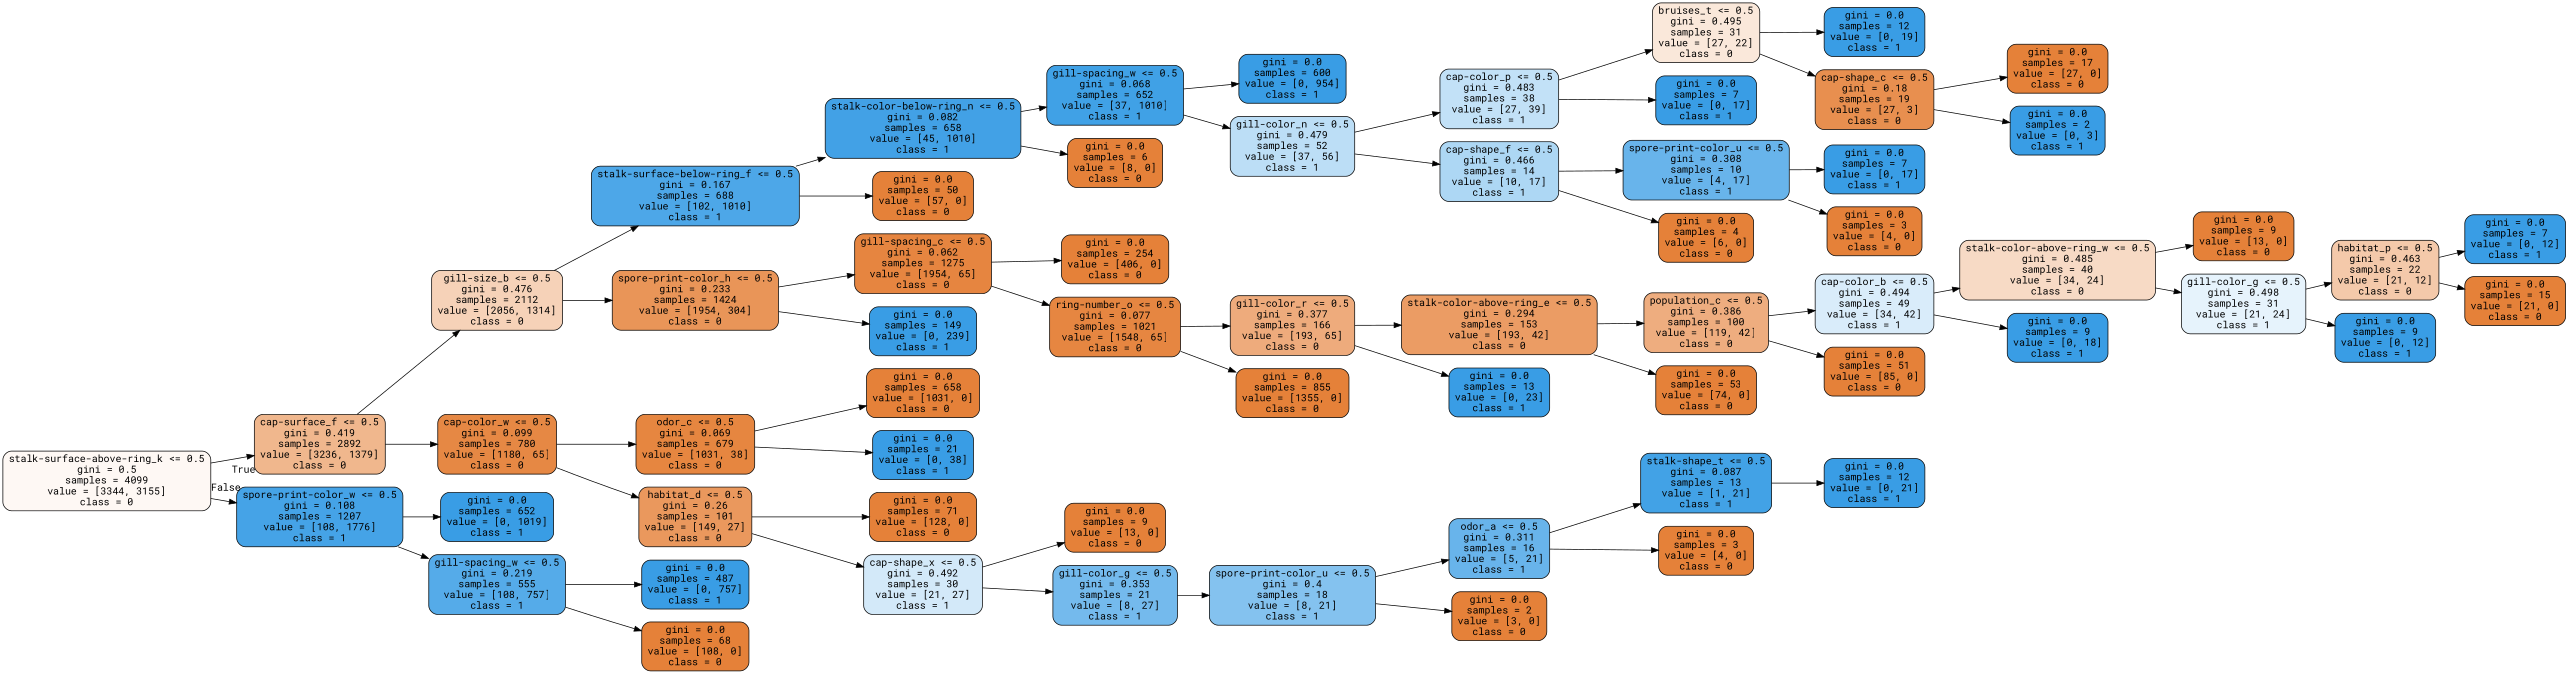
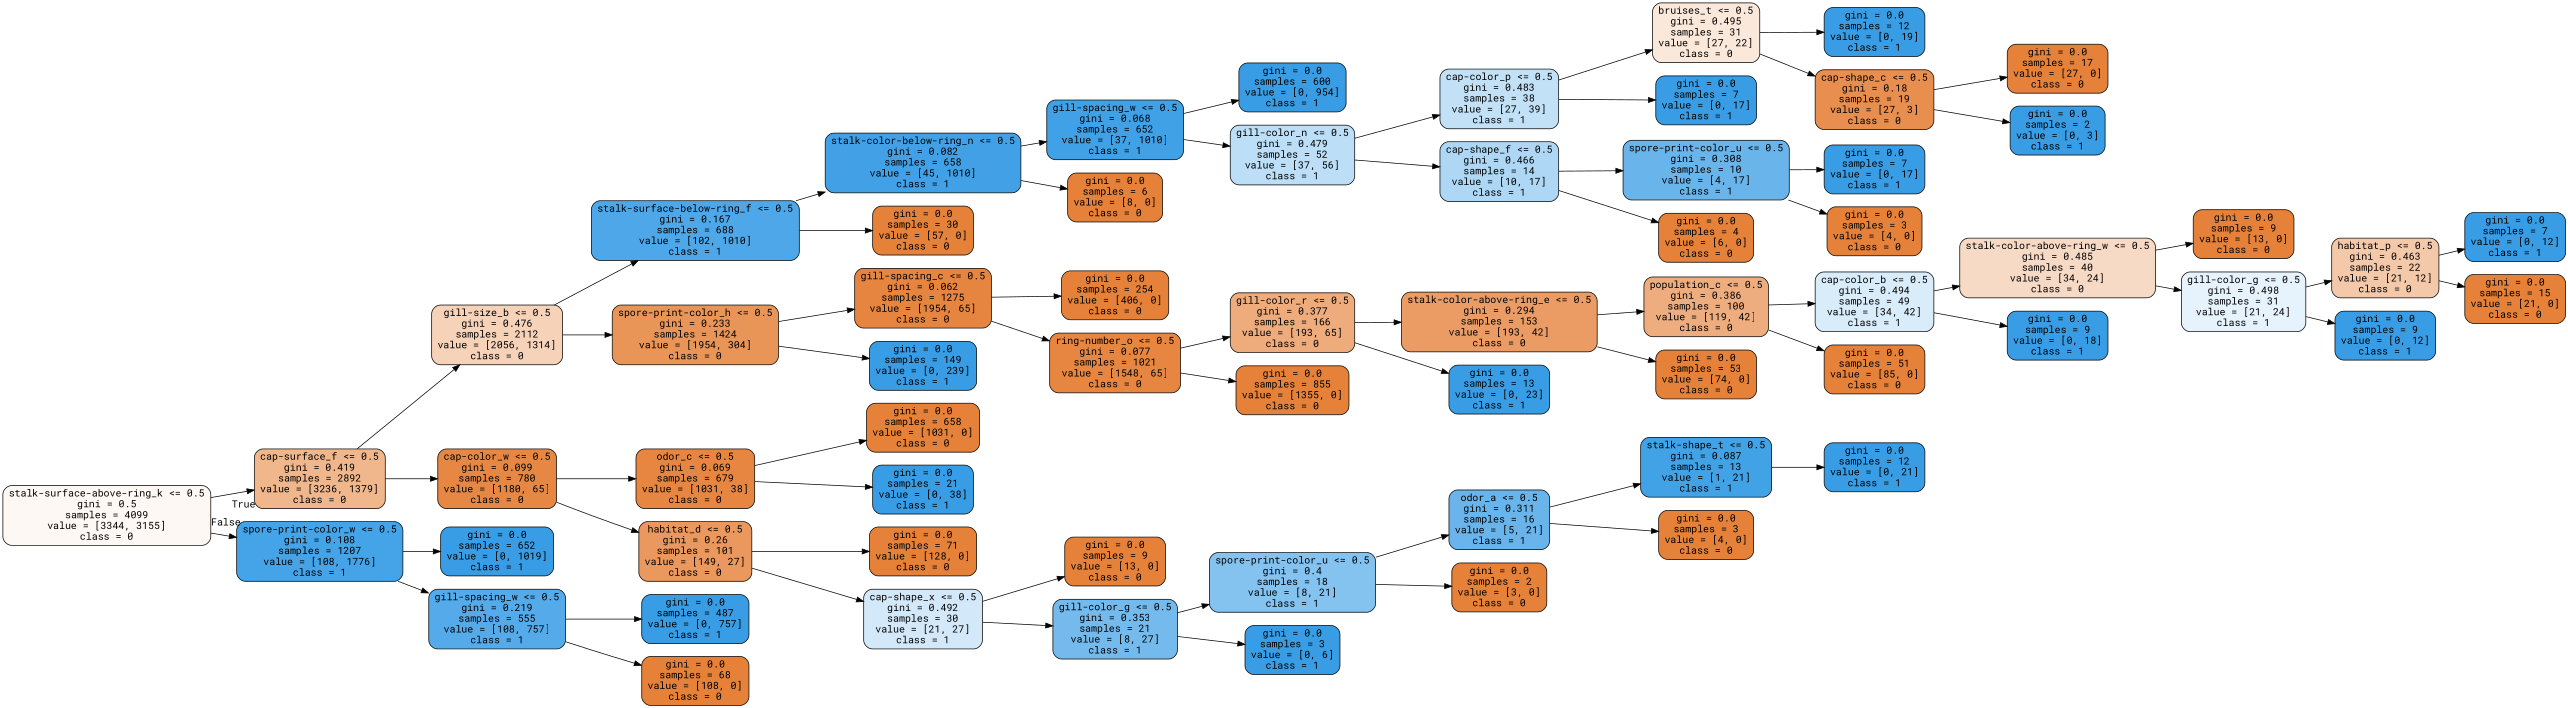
node "gini = 0.0 samples = 50 value = [57, 0] class = 0": label "gini = 0.0 samples = 50 value = [57, 0] class = 0" -> "gini = 0.0 samples = 30 value = [57, 0] class = 0"
node "gini = 0.0 samples = 3 value = [0, 6] class = 1": added
